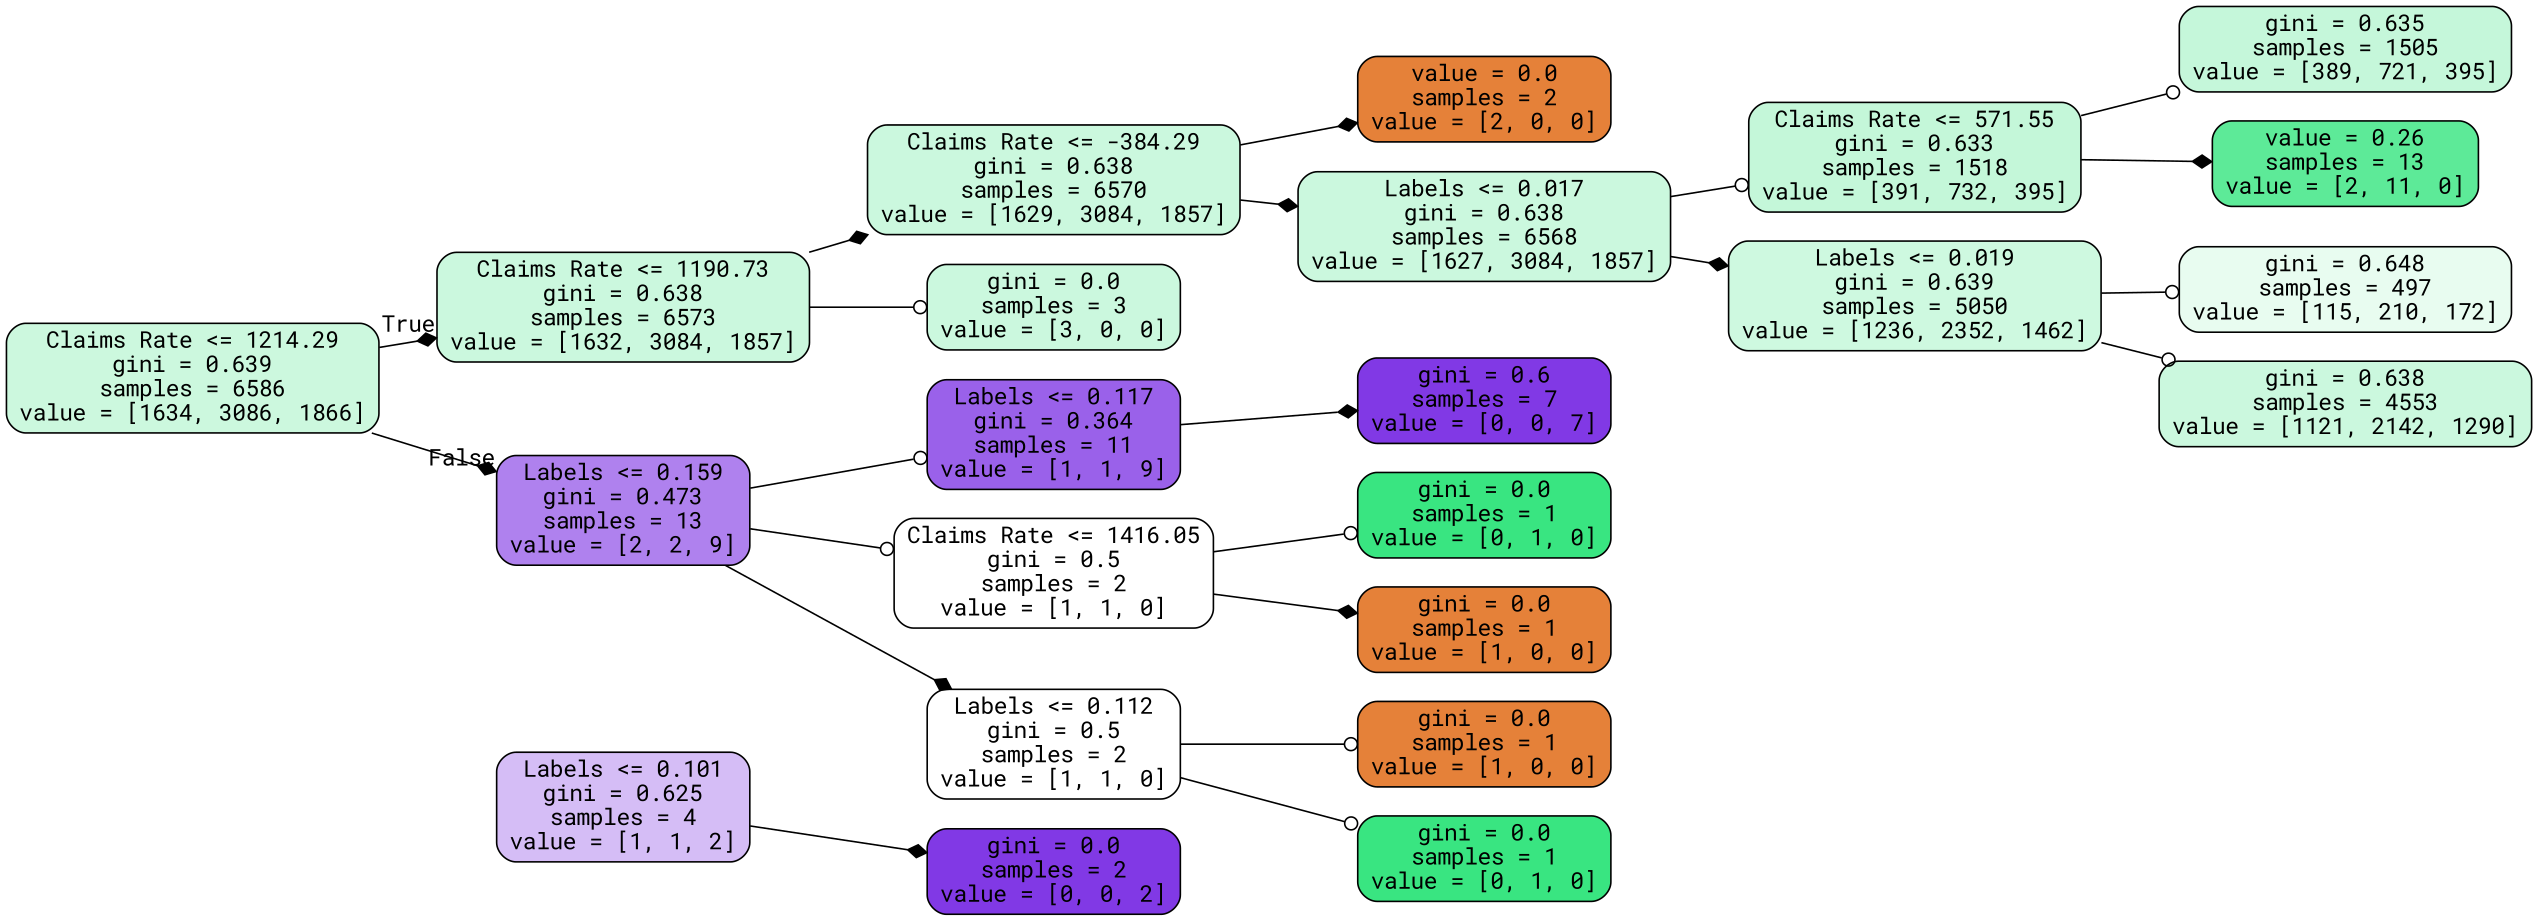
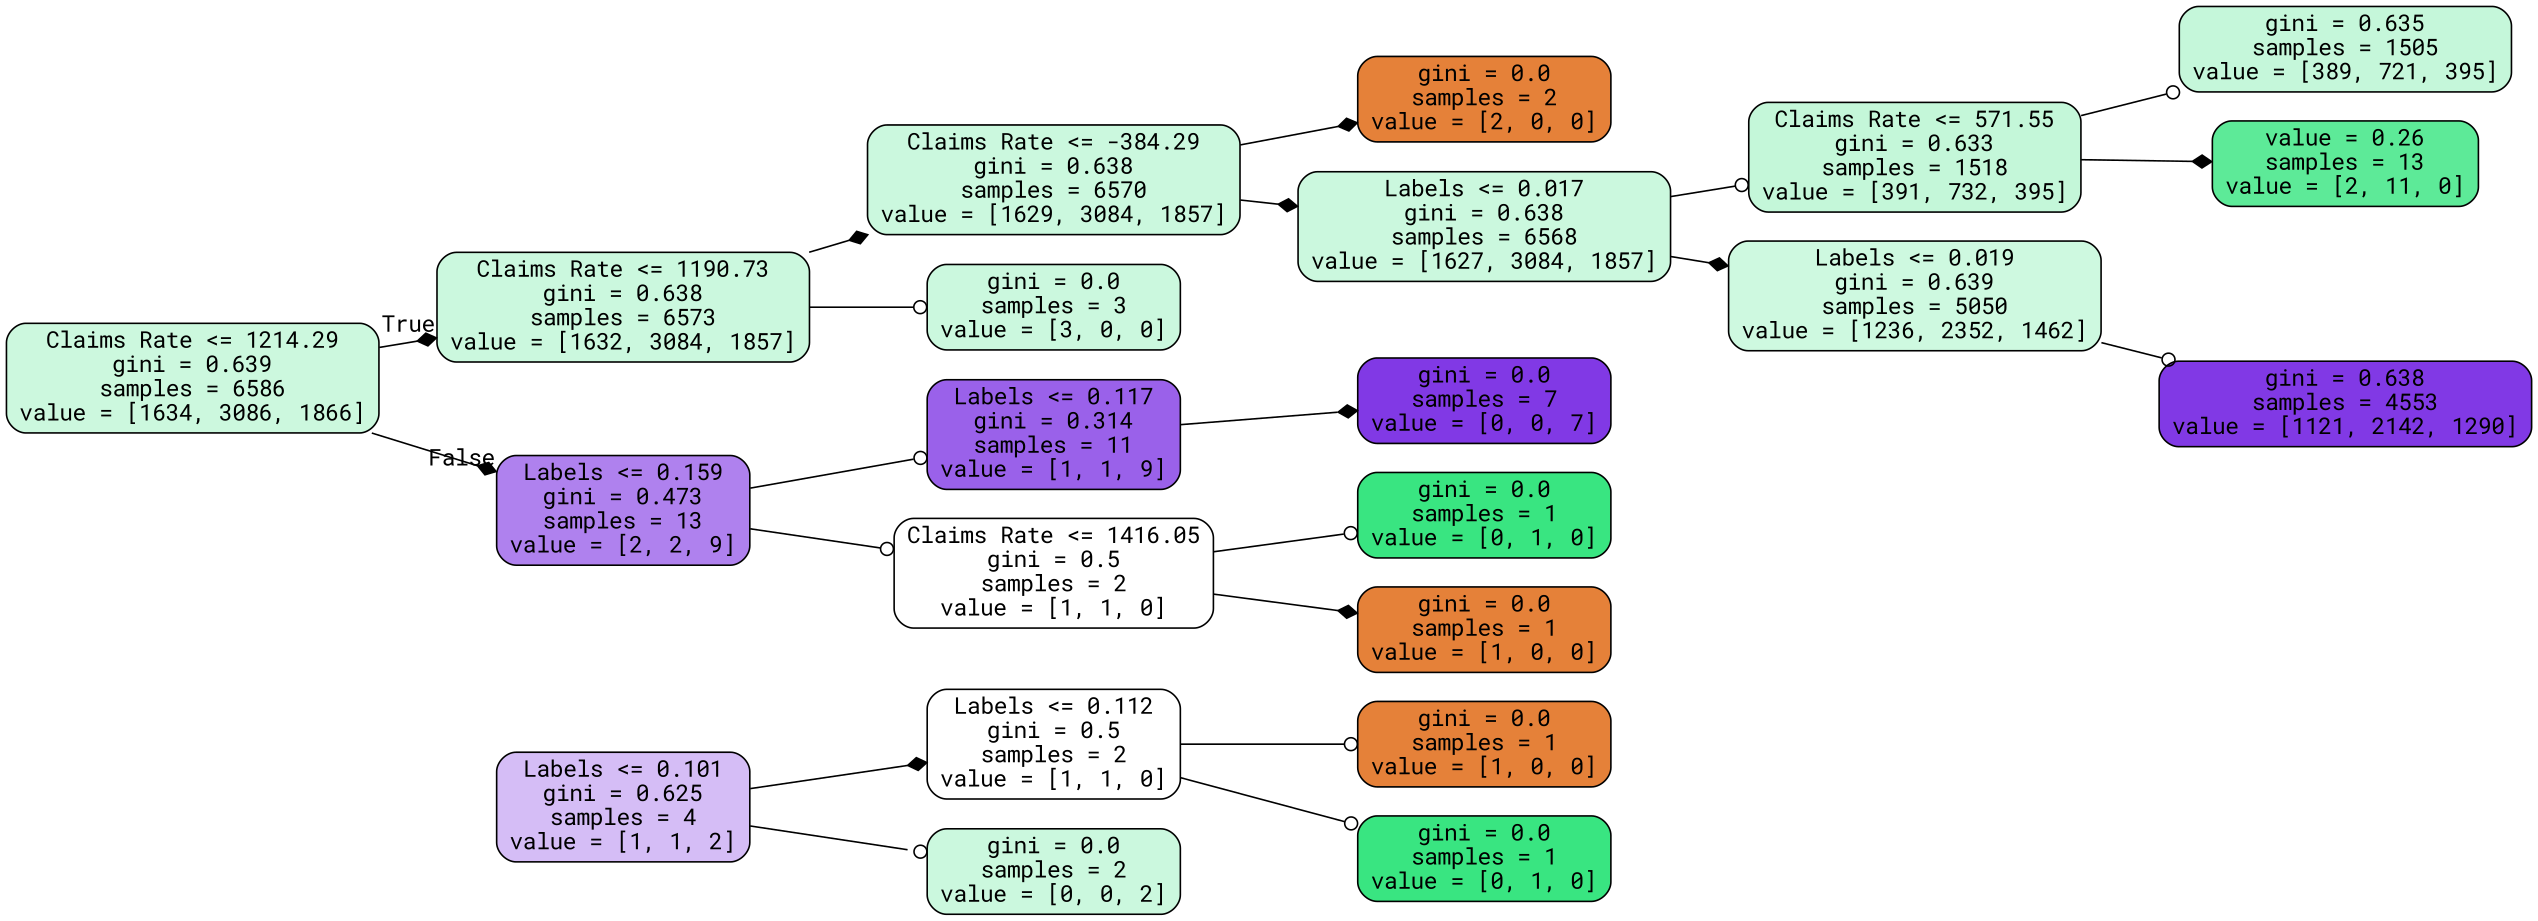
node "value = 0.0 samples = 2 value = [2, 0, 0]": label "value = 0.0 samples = 2 value = [2, 0, 0]" -> "gini = 0.0 samples = 2 value = [2, 0, 0]"
node "gini = 0.648 samples = 497 value = [115, 210, 172]": removed
node "gini = 0.6 samples = 7 value = [0, 0, 7]": label "gini = 0.6 samples = 7 value = [0, 0, 7]" -> "gini = 0.0 samples = 7 value = [0, 0, 7]"
node "gini = 0.638 samples = 4553 value = [1121, 2142, 1290]": fillcolor #cbf8de -> #8139e5
node "Labels <= 0.117 gini = 0.364 samples = 11 value = [1, 1, 9]": label "Labels <= 0.117 gini = 0.364 samples = 11 value = [1, 1, 9]" -> "Labels <= 0.117 gini = 0.314 samples = 11 value = [1, 1, 9]"
edge "Labels <= 0.159 gini = 0.473 samples = 13 value = [2, 2, 9]" -> "Labels <= 0.112 gini = 0.5 samples = 2 value = [1, 1, 0]": now "Labels <= 0.101 gini = 0.625 samples = 4 value = [1, 1, 2]" -> "Labels <= 0.112 gini = 0.5 samples = 2 value = [1, 1, 0]"
edge "Labels <= 0.101 gini = 0.625 samples = 4 value = [1, 1, 2]" -> "gini = 0.0 samples = 2 value = [0, 0, 2]": arrowhead diamond -> odot
node "gini = 0.0 samples = 2 value = [0, 0, 2]": fillcolor #8139e5 -> #cbf8de
